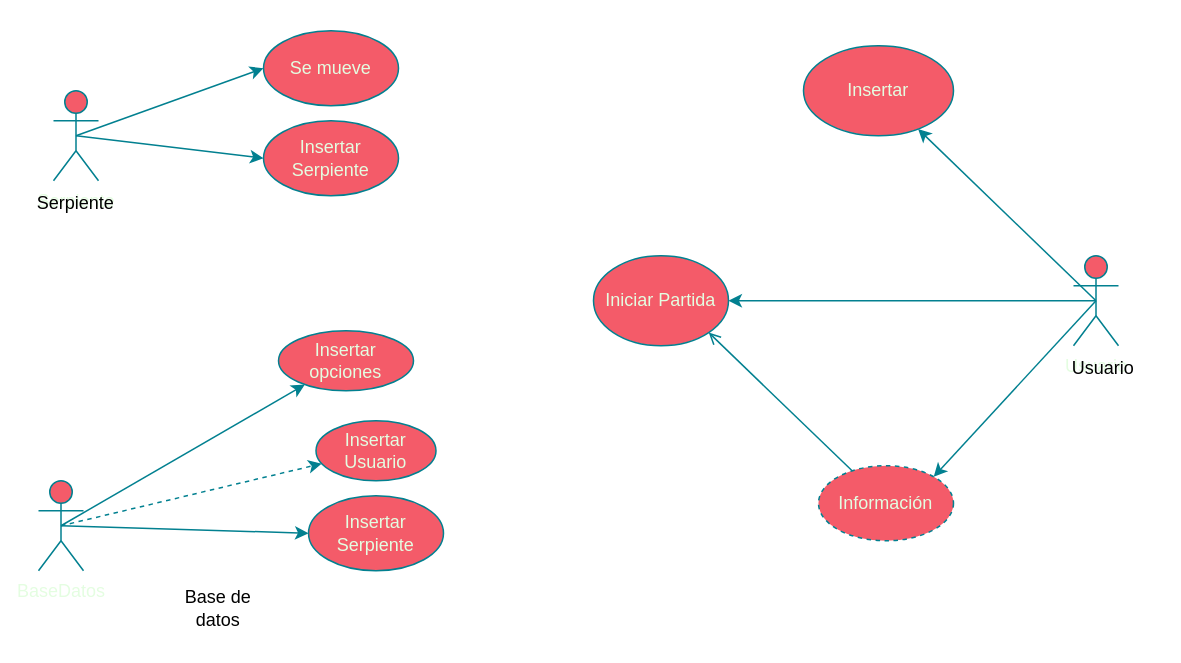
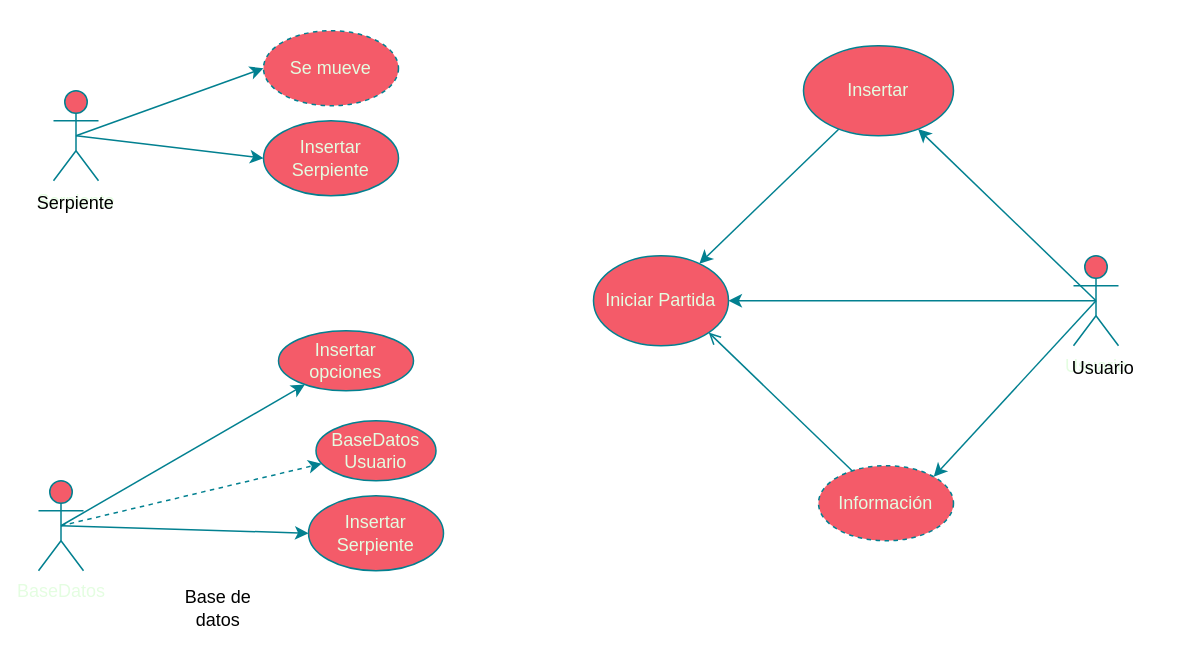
node "Se mueve": style solid -> dashed
edge "Insertar" -> "Iniciar Partida": added
node "Insertar Usuario": label "Insertar Usuario" -> "BaseDatos Usuario"
